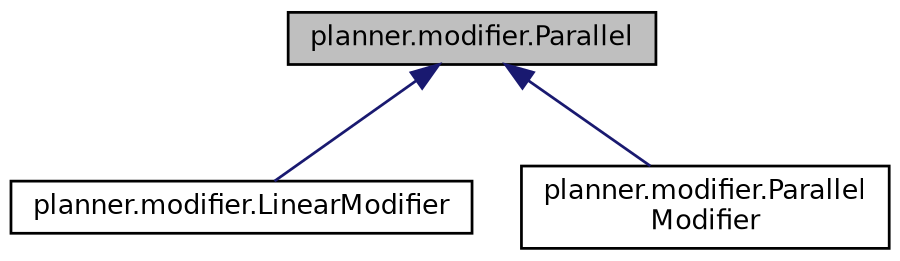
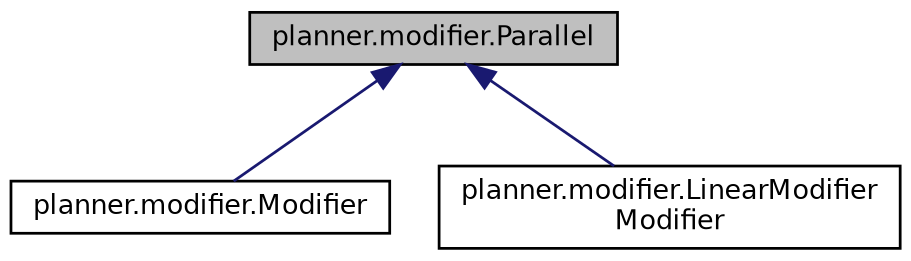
node "planner.modifier.LinearModifier": label "planner.modifier.LinearModifier" -> "planner.modifier.Modifier"
node "planner.modifier.Parallel Modifier": label "planner.modifier.Parallel Modifier" -> "planner.modifier.LinearModifier Modifier"
